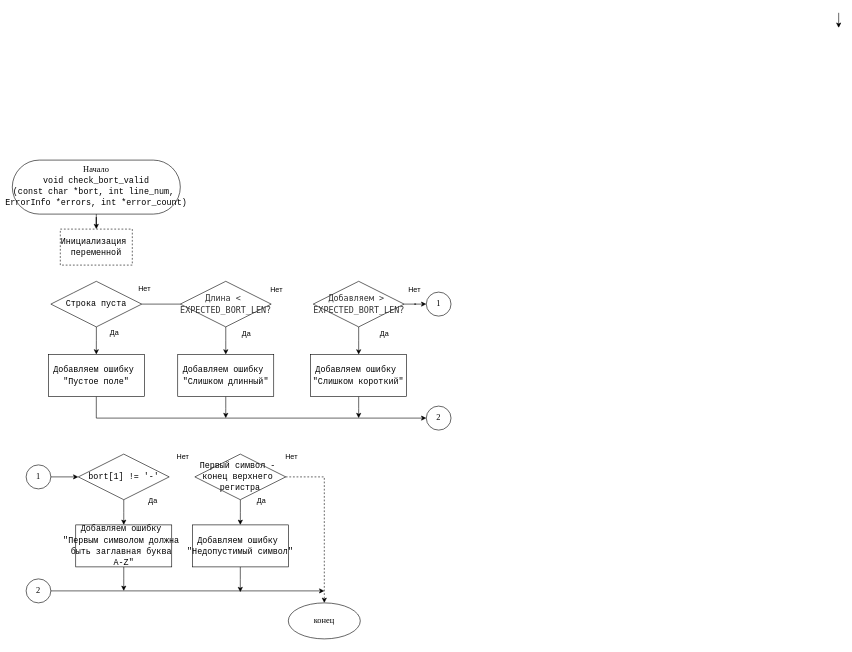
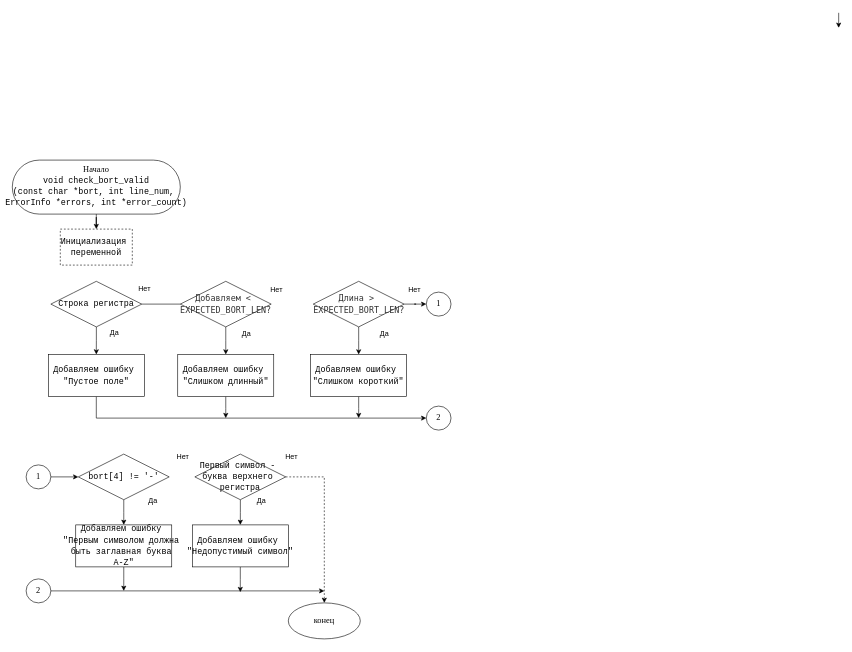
node "Строка пуста": label "Строка пуста" -> "Строка регистра"
node "Длина < EXPECTED_BORT_LEN?": label "Длина < EXPECTED_BORT_LEN?" -> "Добавляем < EXPECTED_BORT_LEN?"
node "Добавляем > EXPECTED_BORT_LEN?": label "Добавляем > EXPECTED_BORT_LEN?" -> "Длина > EXPECTED_BORT_LEN?"
node "bort[1] != '-'": label "bort[1] != '-'" -> "bort[4] != '-'"
node "Первый символ - конец верхнего регистра": label "Первый символ - конец верхнего регистра" -> "Первый символ - буква верхнего регистра"
